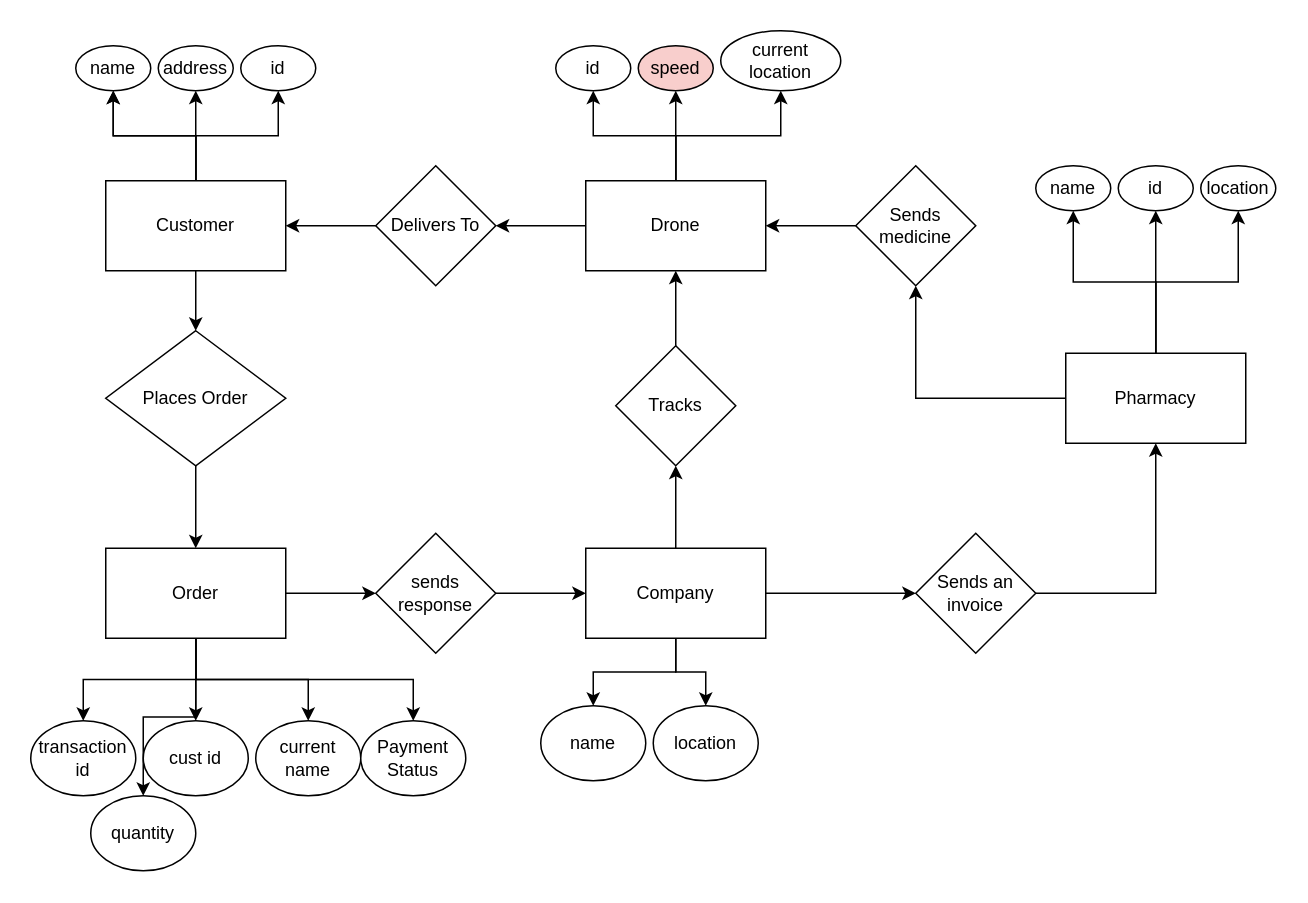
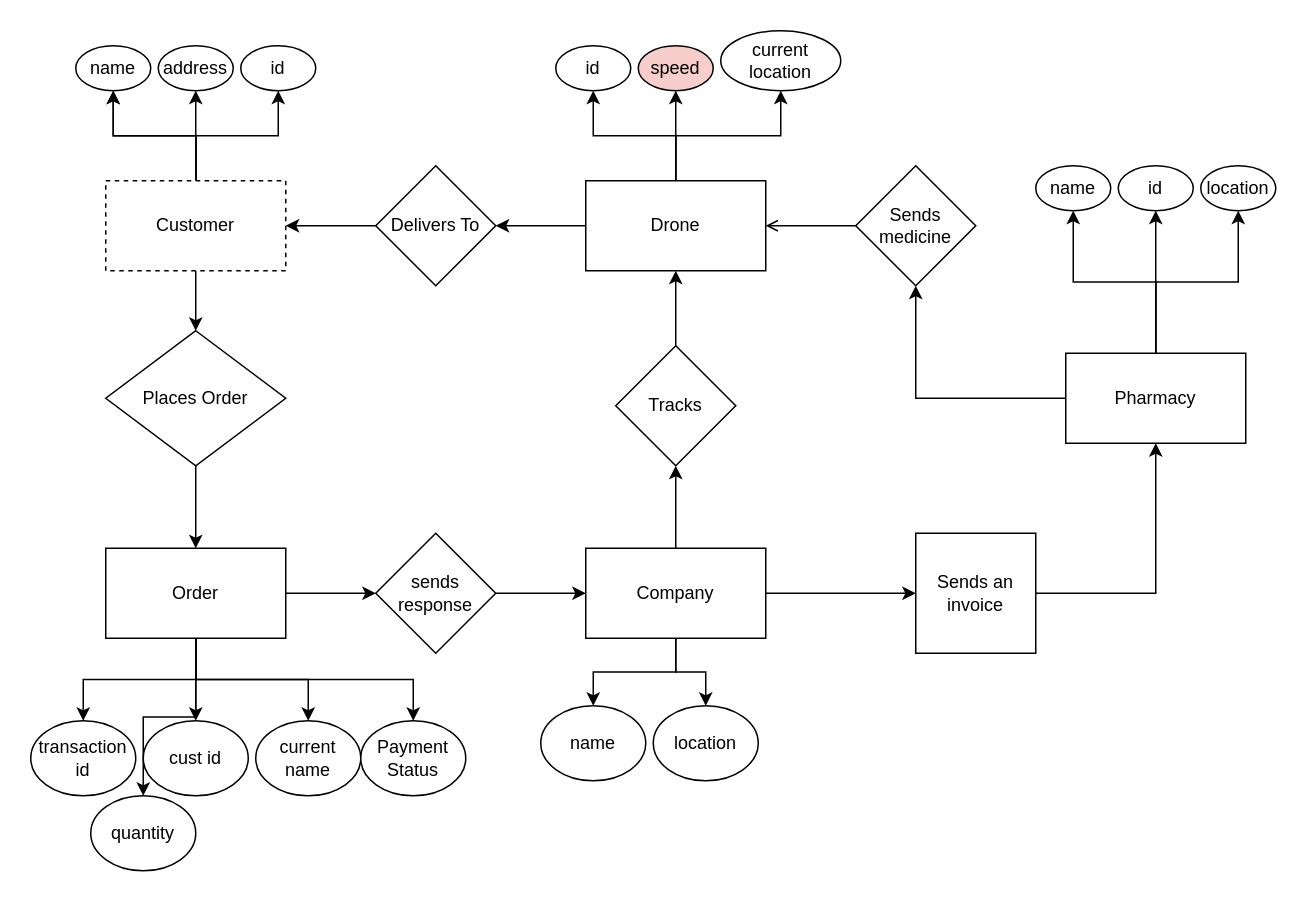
node "Customer": style solid -> dashed
edge "Sends medicine" -> "Drone": arrowhead classic -> open
node "Sends an invoice": shape diamond -> rectangle
